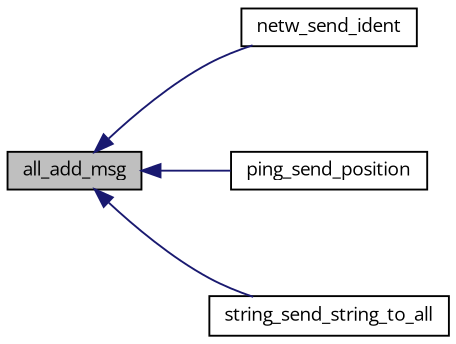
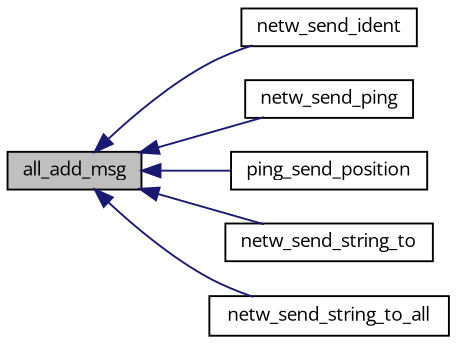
node "netw_send_ping": added
node "netw_send_string_to": added
node "string_send_string_to_all": label "string_send_string_to_all" -> "netw_send_string_to_all"
